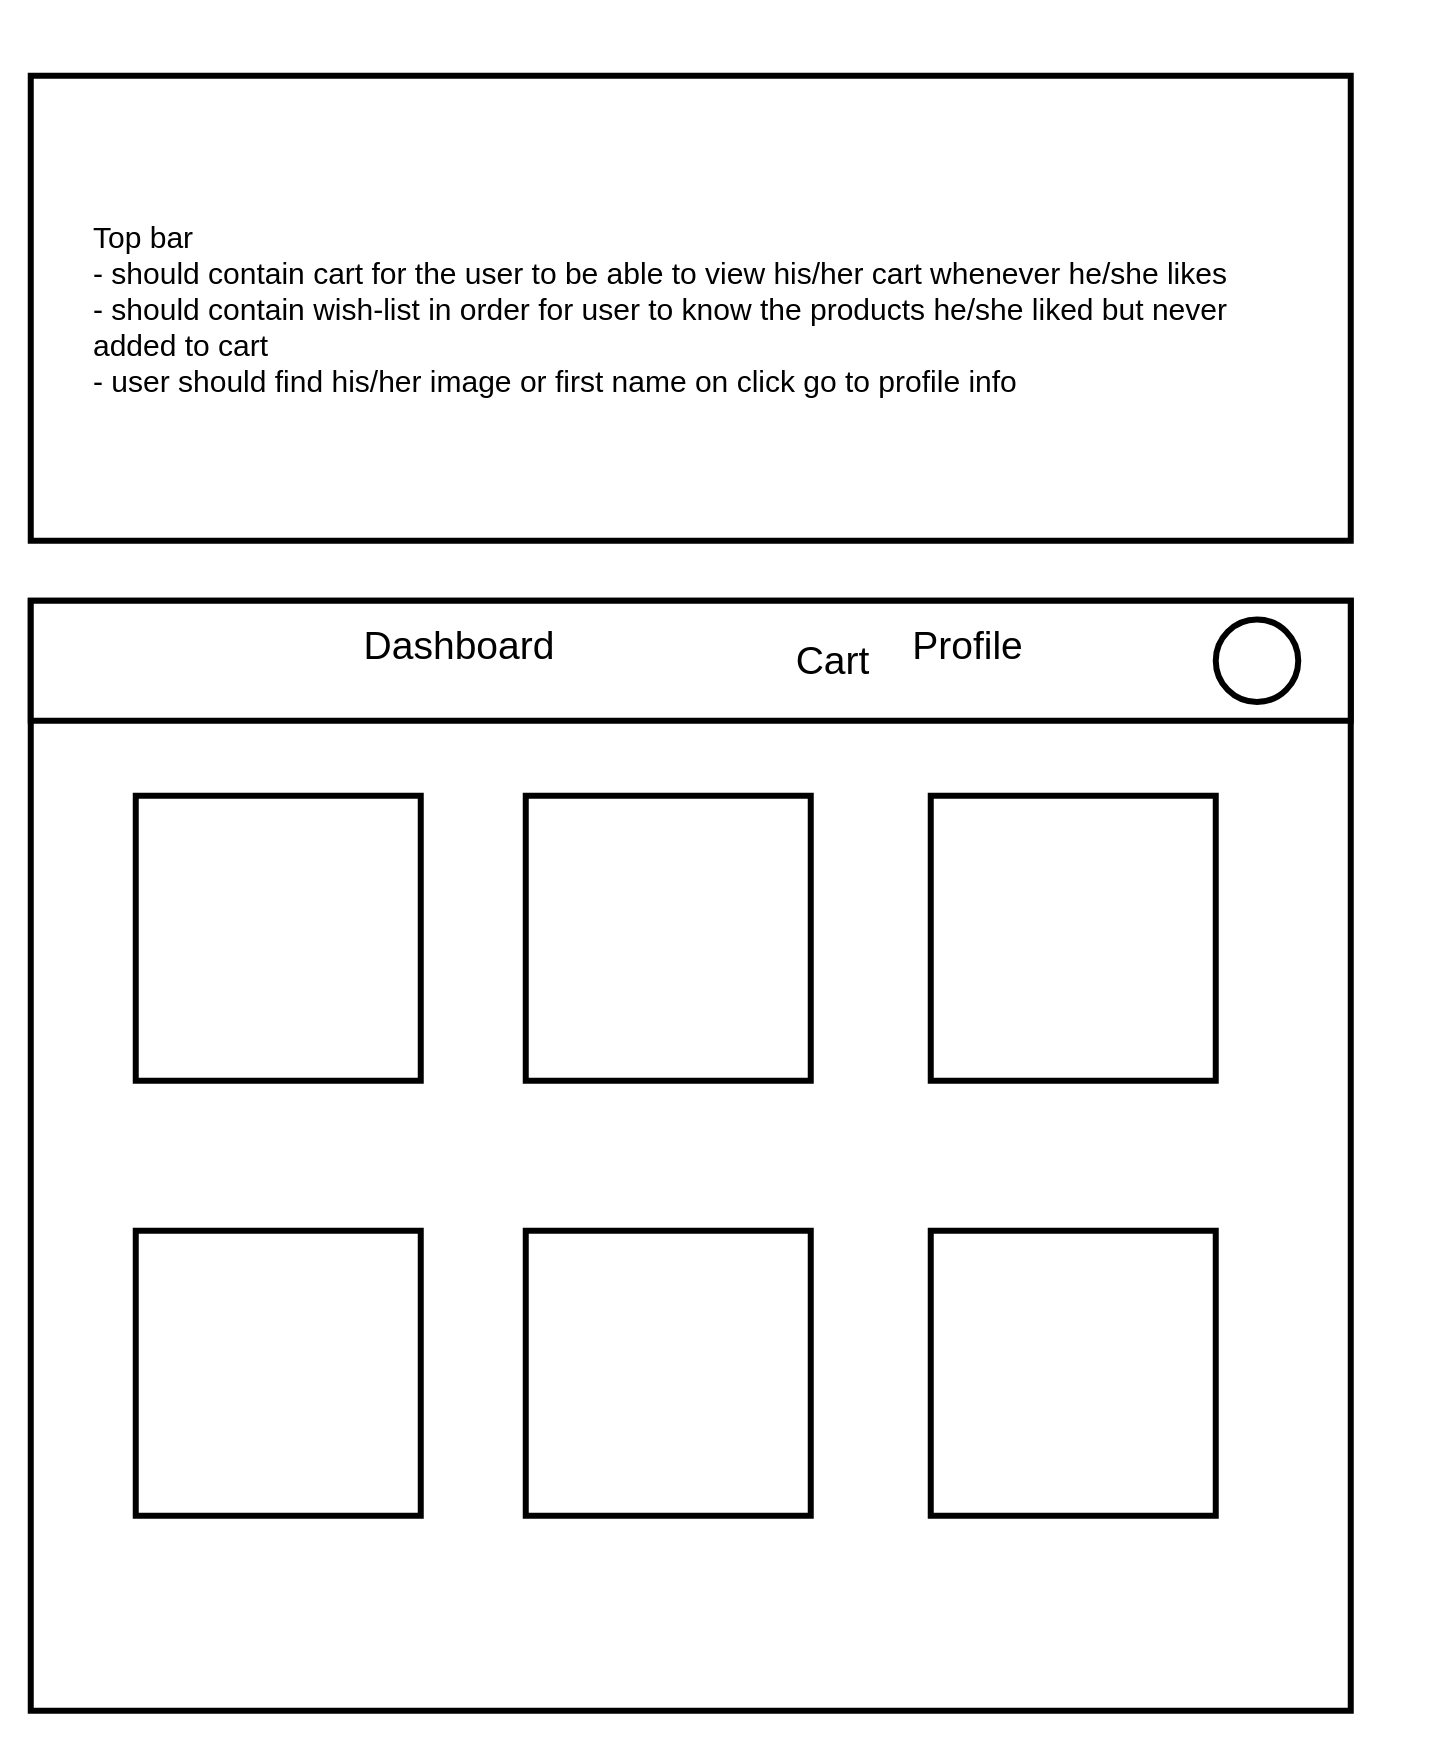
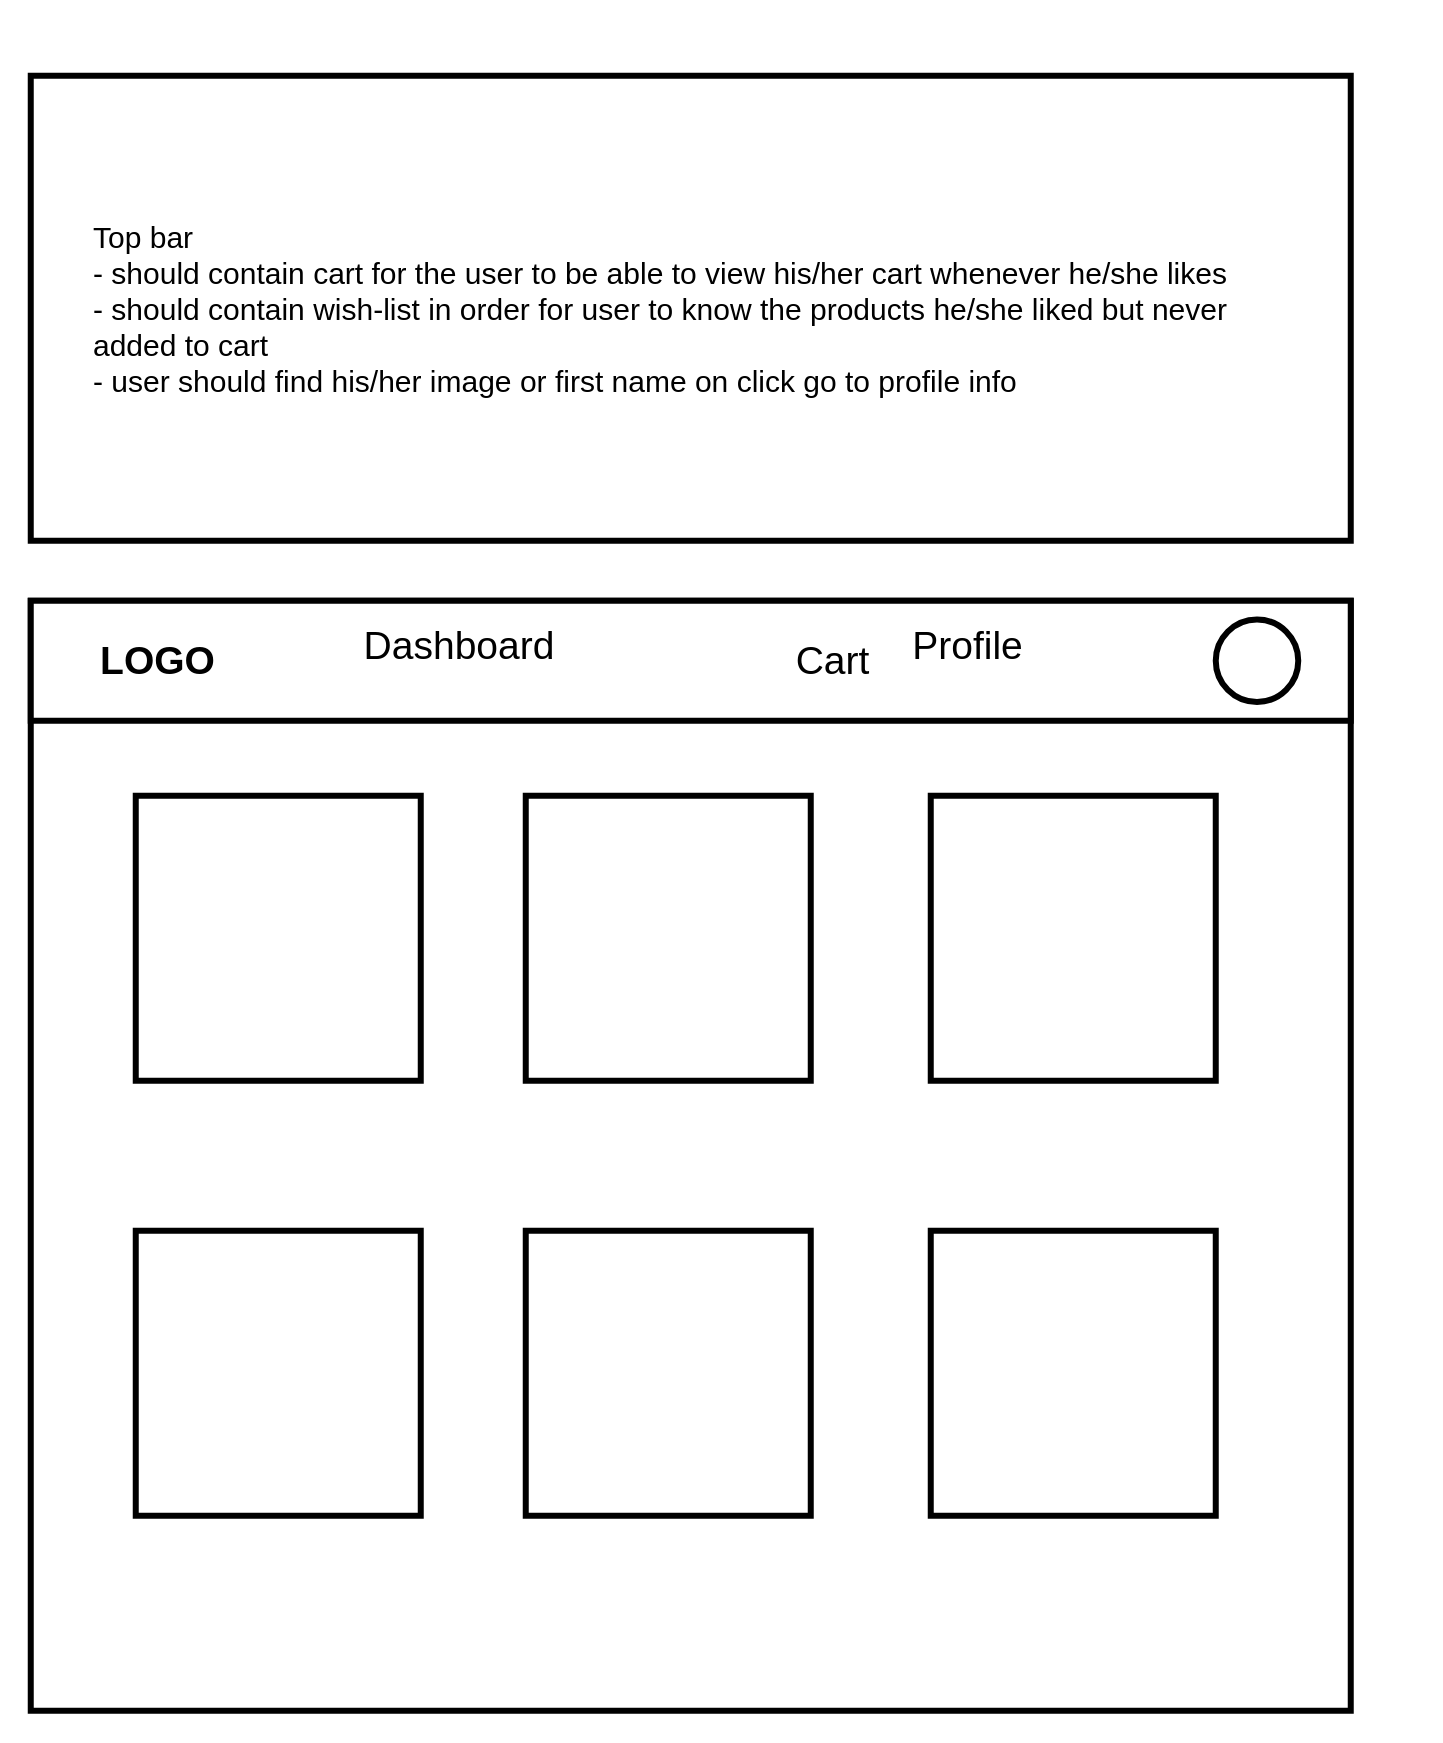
node "LOGO": added
